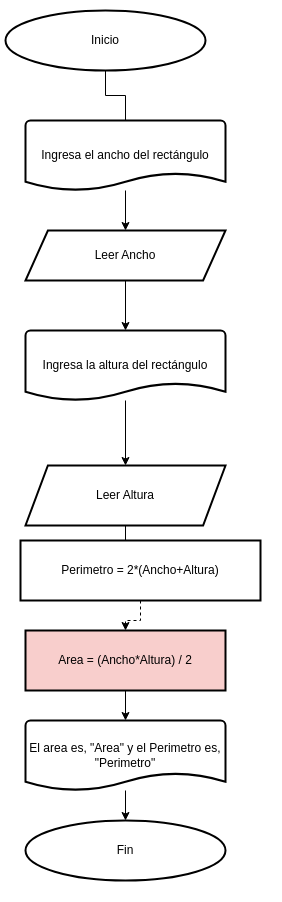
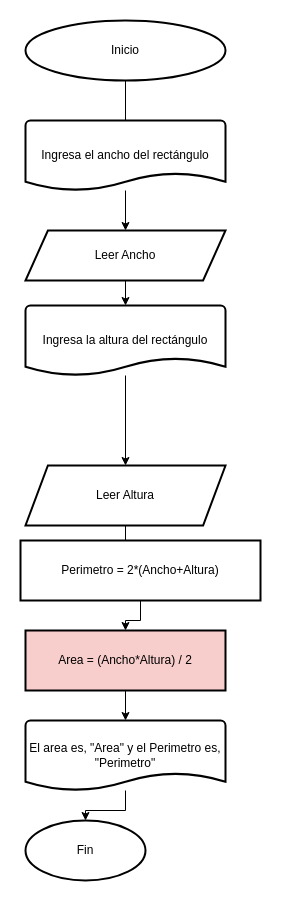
node "Inicio": moved (106, 41) -> (126, 51)
node "Ingresa la altura del rectángulo": moved (126, 366) -> (126, 341)
edge "Perimetro = 2*(Ancho+Altura)" -> "Area = (Ancho*Altura) / 2": style dashed -> solid
node "Fin": size 200x60 -> 120x60
